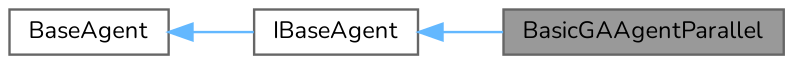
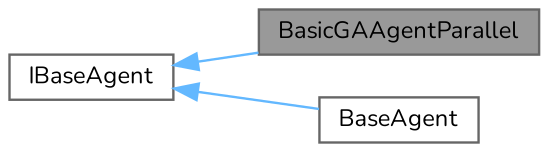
edge "IBaseAgent" -> "BaseAgent": reversed
